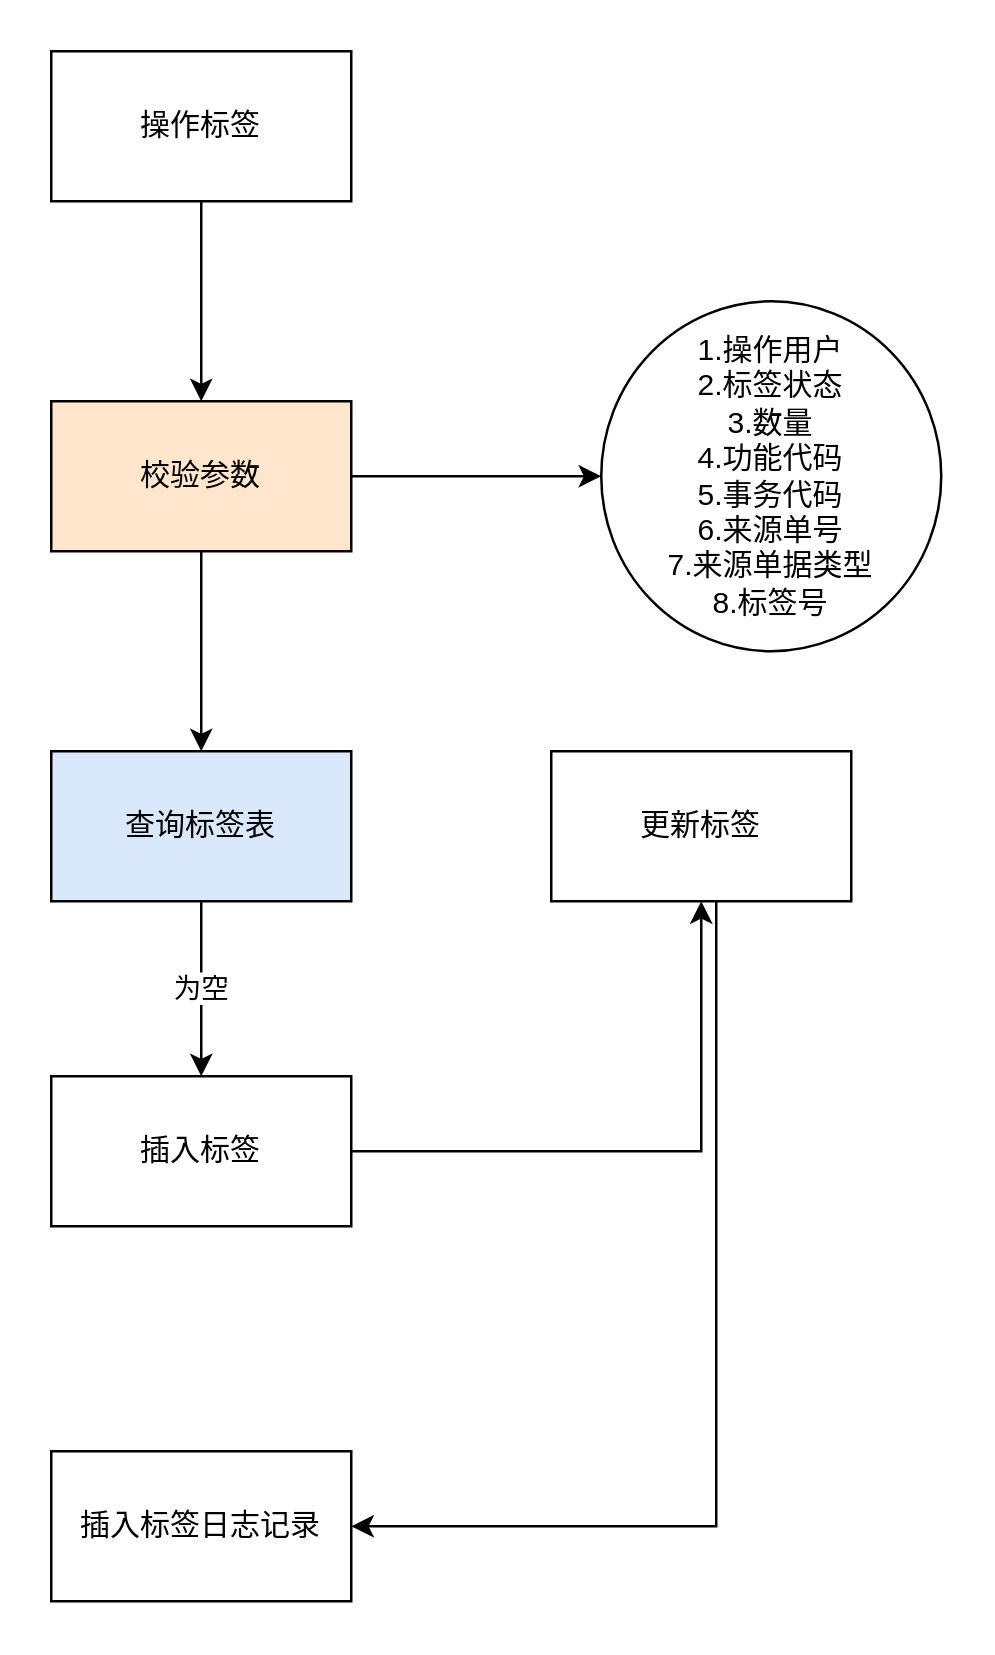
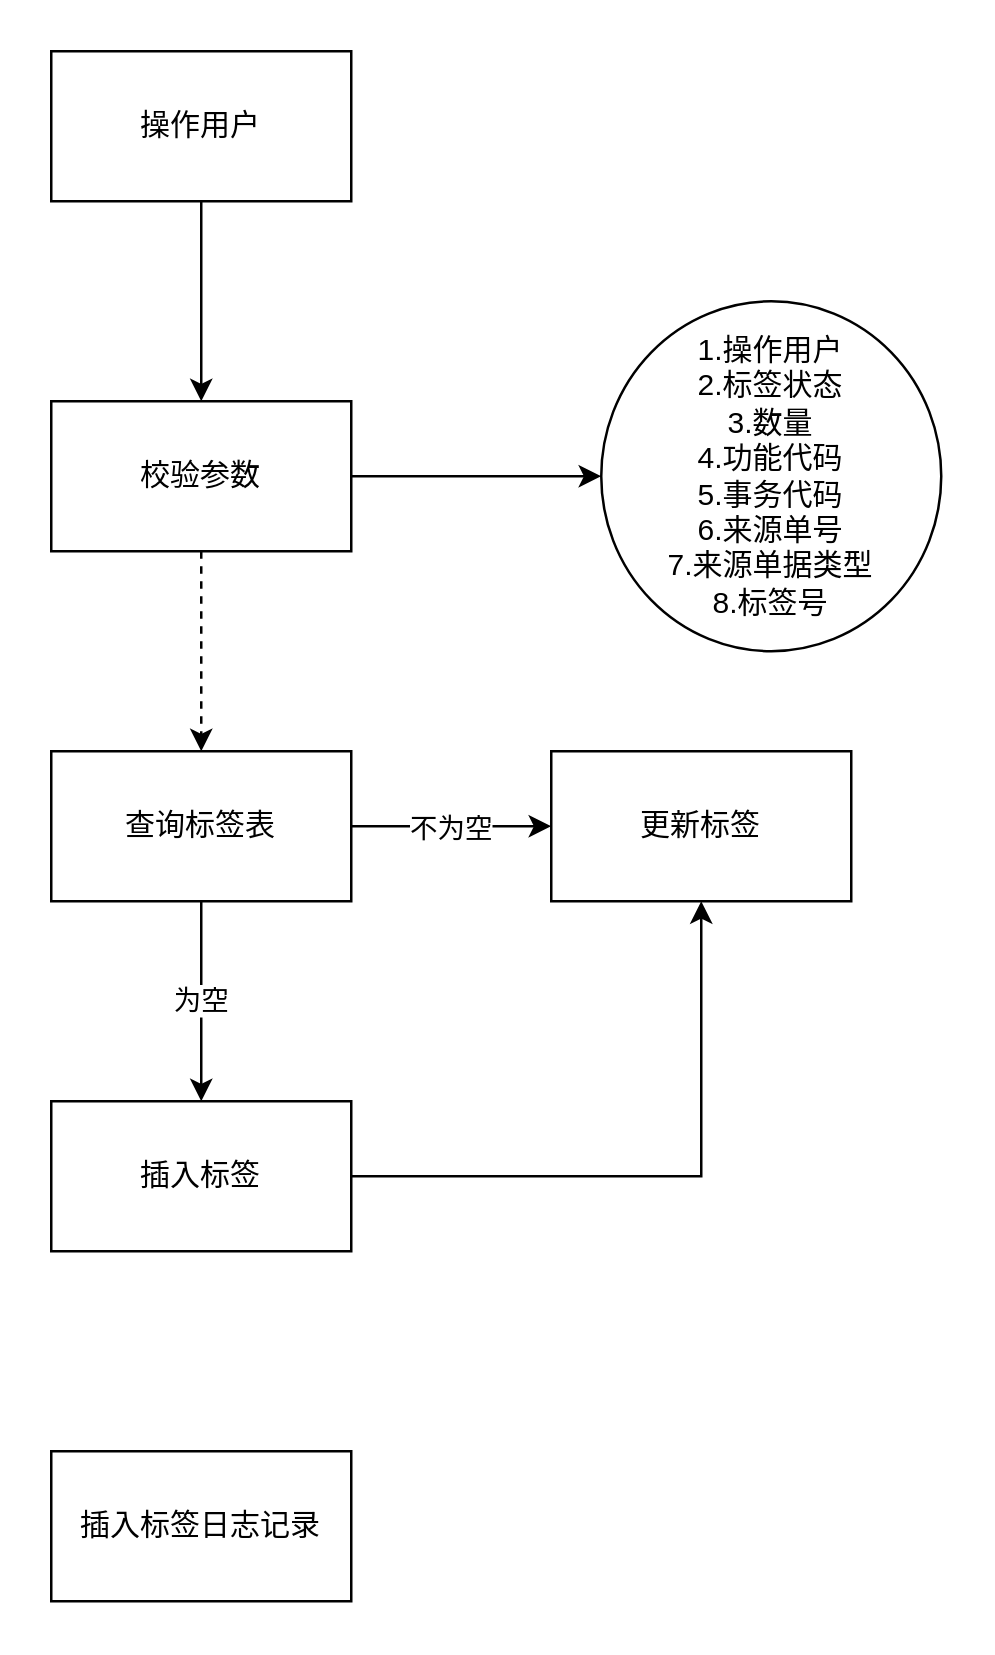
node "操作标签": label "操作标签" -> "操作用户"
node "校验参数": fillcolor #ffe6cc -> #ffffff
edge "校验参数" -> "查询标签表": style solid -> dashed
node "查询标签表": fillcolor #dae8fc -> #ffffff
edge "查询标签表" -> "更新标签": added, label "不为空"
node "插入标签": moved (201, 1151) -> (201, 1176)
edge "更新标签" -> "插入标签日志记录": removed
